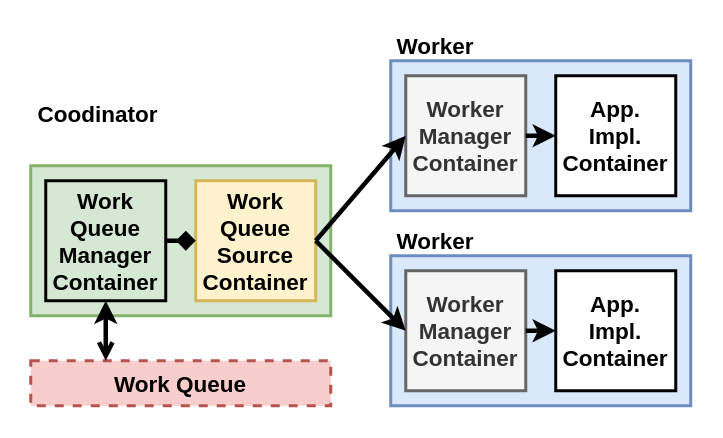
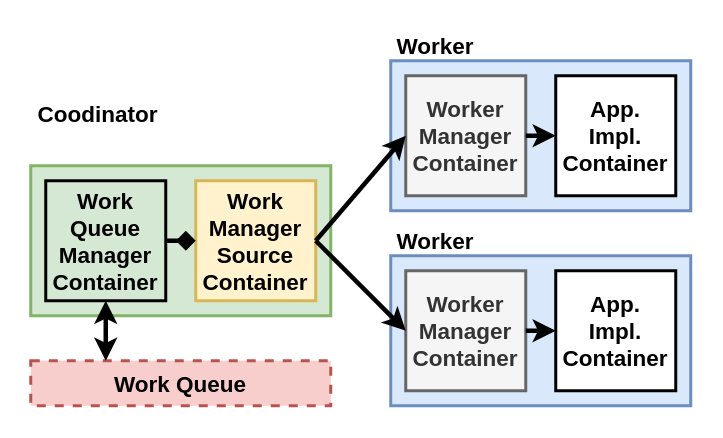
node "Work Queue Source Container": label "Work Queue Source Container" -> "Work Manager Source Container"
edge "Work Queue Manager Container" -- "Work Queue": arrowhead open -> classic
